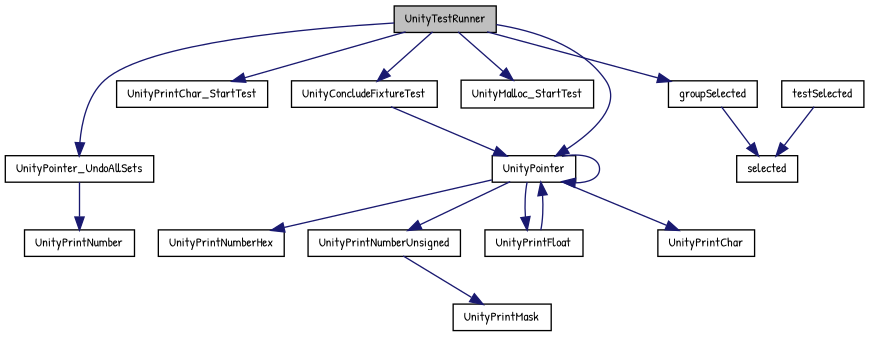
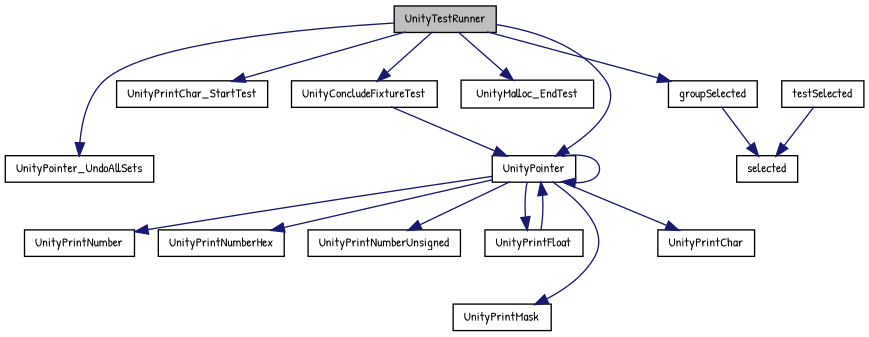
node "UnityMalloc_StartTest": label "UnityMalloc_StartTest" -> "UnityMalloc_EndTest"
edge "UnityPointer_UndoAllSets" -> "UnityPrintNumber": now "UnityPointer" -> "UnityPrintNumber"
edge "UnityPrintNumberUnsigned" -> "UnityPrintMask": now "UnityPointer" -> "UnityPrintMask"
